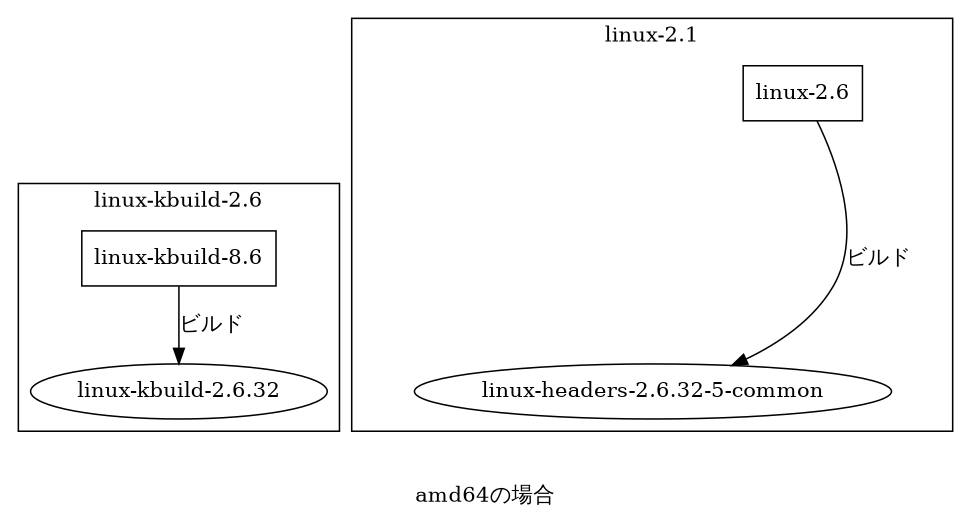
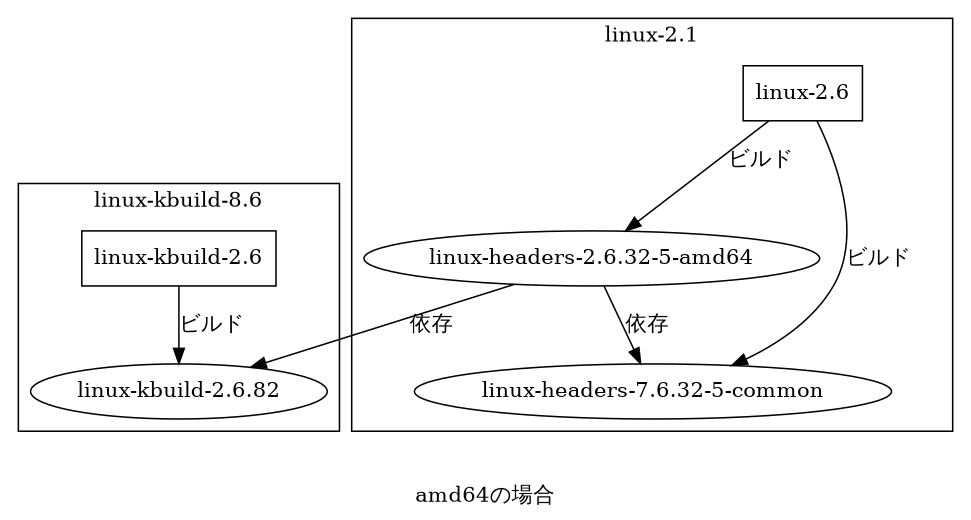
cluster "linux-kbuild-2.6": label "linux-kbuild-2.6" -> "linux-kbuild-8.6"
node "linux-kbuild-8.6": label "linux-kbuild-8.6" -> "linux-kbuild-2.6"
node "linux-headers-2.6.32-5-amd64": added
node "linux-kbuild-2.6.32": label "linux-kbuild-2.6.32" -> "linux-kbuild-2.6.82"
node "linux-headers-2.6.32-5-common": label "linux-headers-2.6.32-5-common" -> "linux-headers-7.6.32-5-common"
